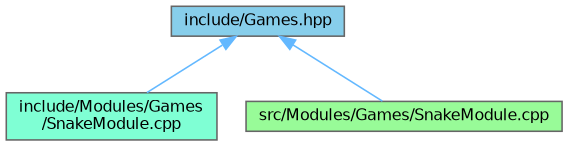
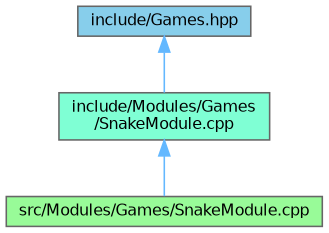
edge "src/Modules/Games/SnakeModule.cpp" -> "include/Games.hpp": now "src/Modules/Games/SnakeModule.cpp" -> "include/Modules/Games /SnakeModule.cpp"
